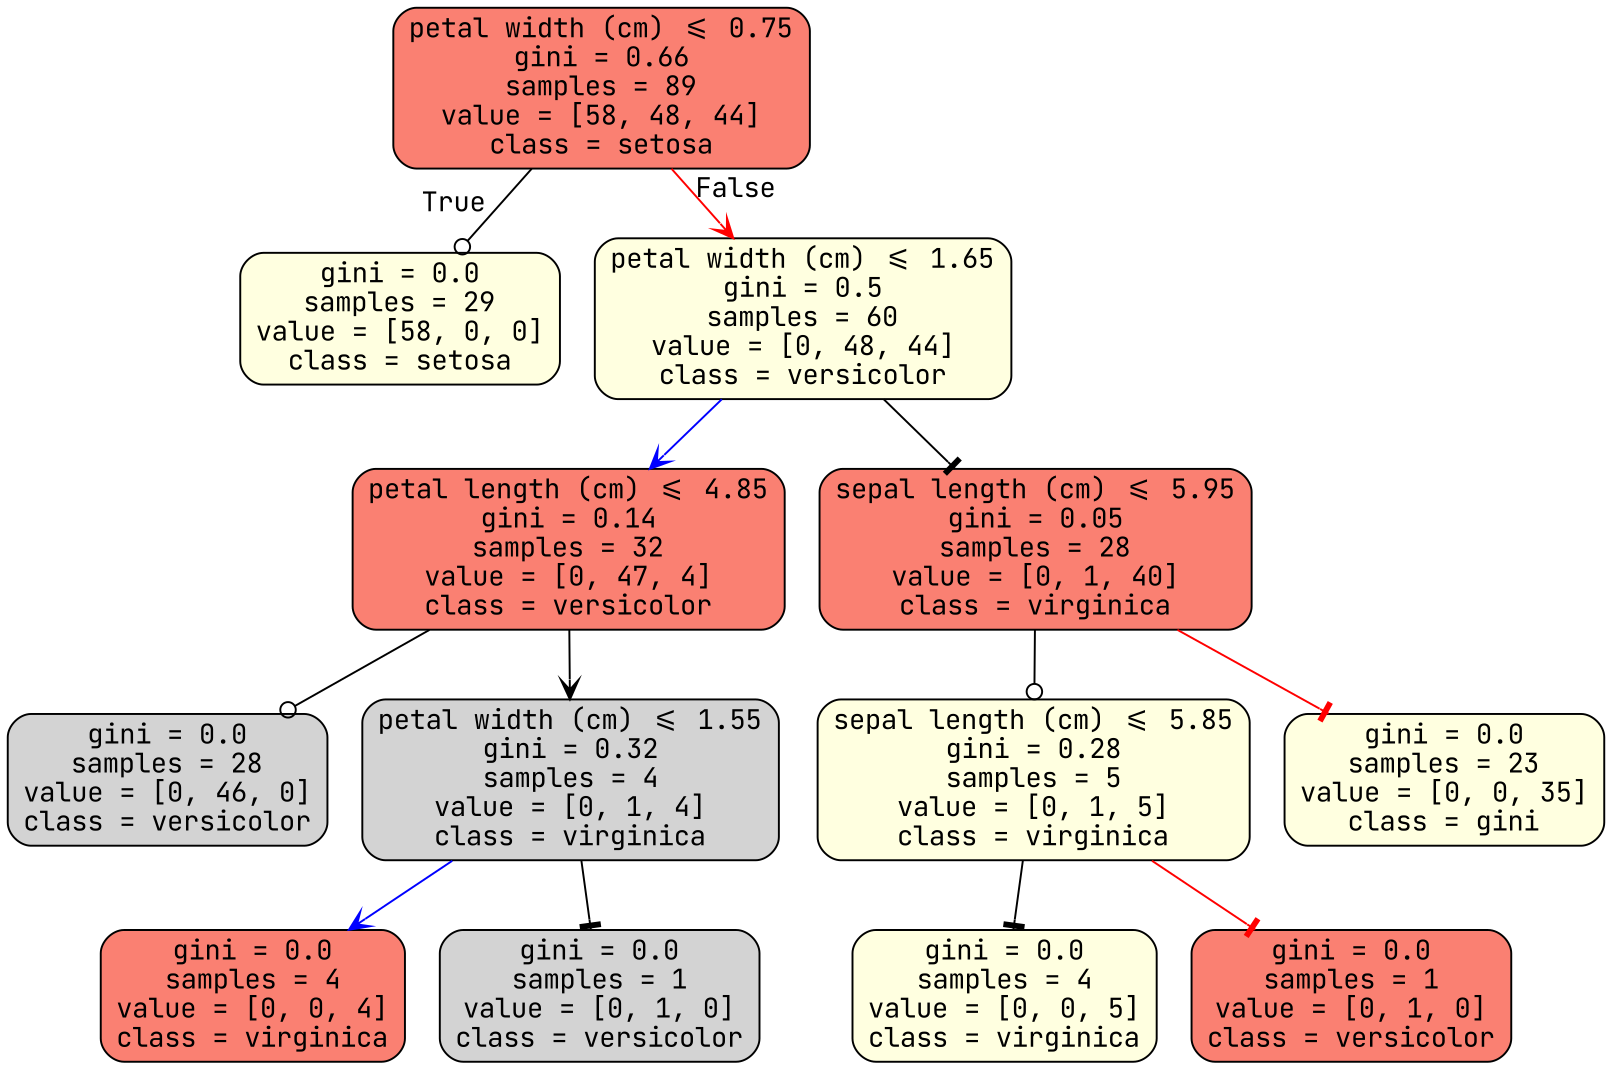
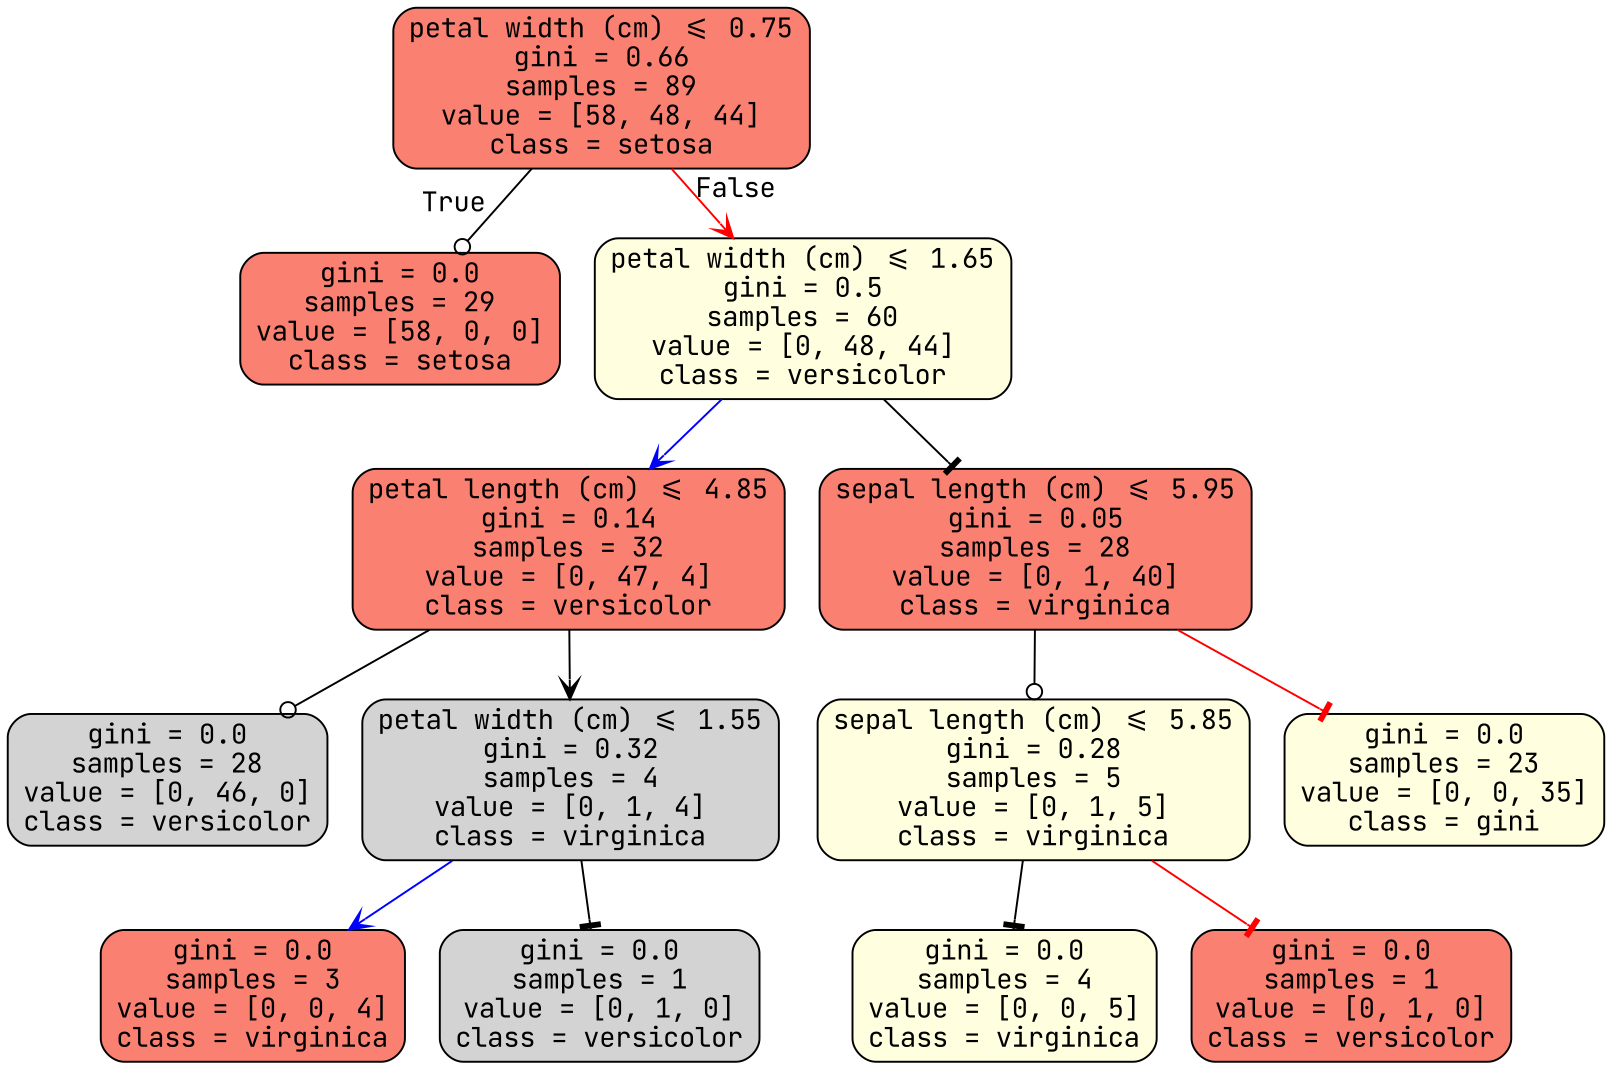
node "gini = 0.0 samples = 29 value = [58, 0, 0] class = setosa": fillcolor lightyellow -> salmon
node "gini = 0.0 samples = 4 value = [0, 0, 4] class = virginica": label "gini = 0.0 samples = 4 value = [0, 0, 4] class = virginica" -> "gini = 0.0 samples = 3 value = [0, 0, 4] class = virginica"
